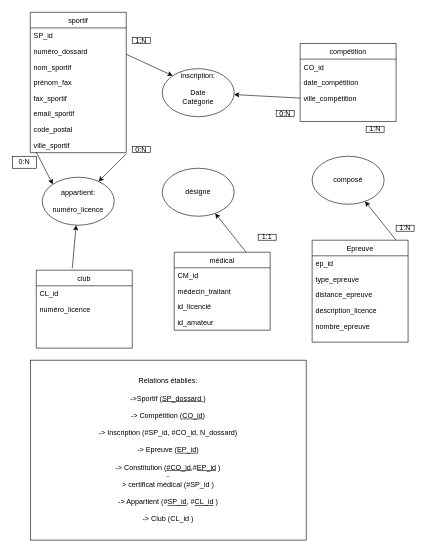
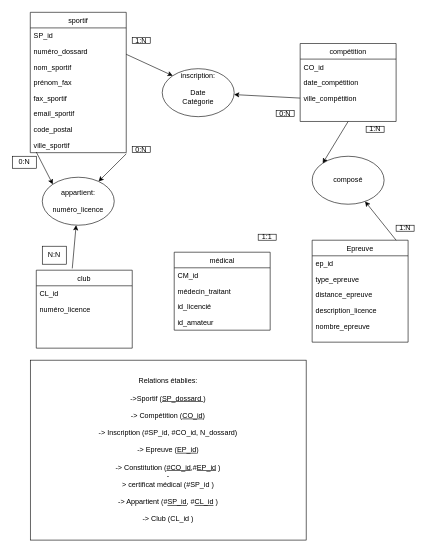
edge "compétition" -> "composé": added
node "désigne": removed
edge "médical" -> "désigne": removed
node "N:N": added
